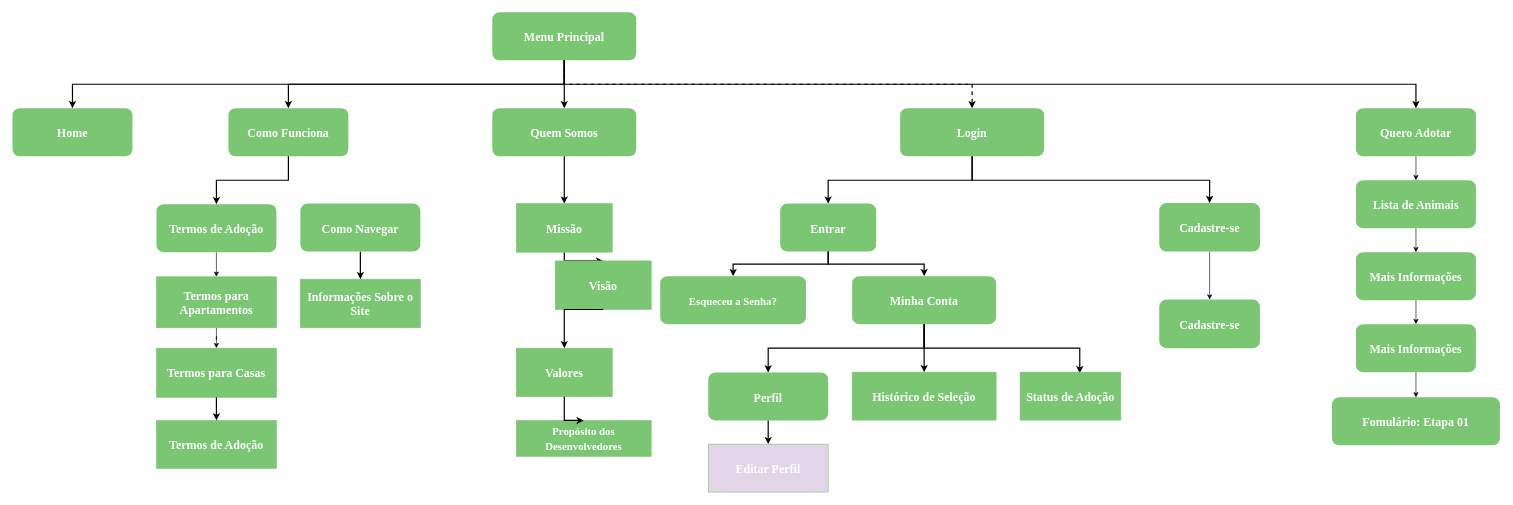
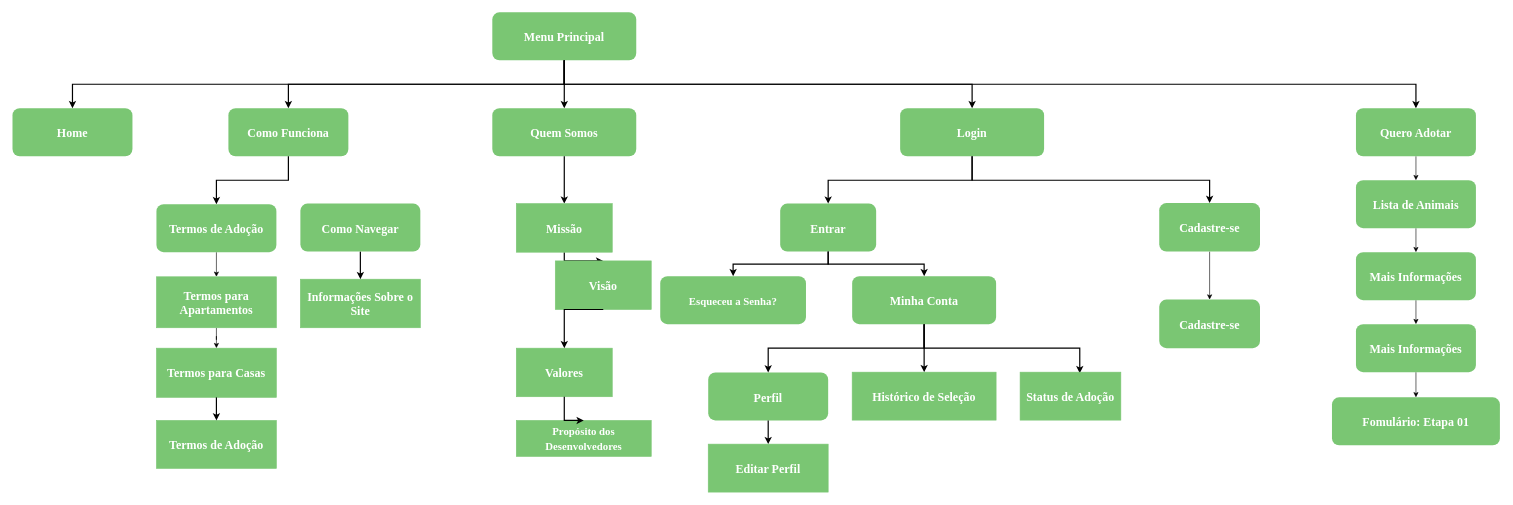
edge "Menu Principal" -> "Login": style dashed -> solid
node "Editar Perfil": fillcolor #e1d5e7 -> #7ac673
